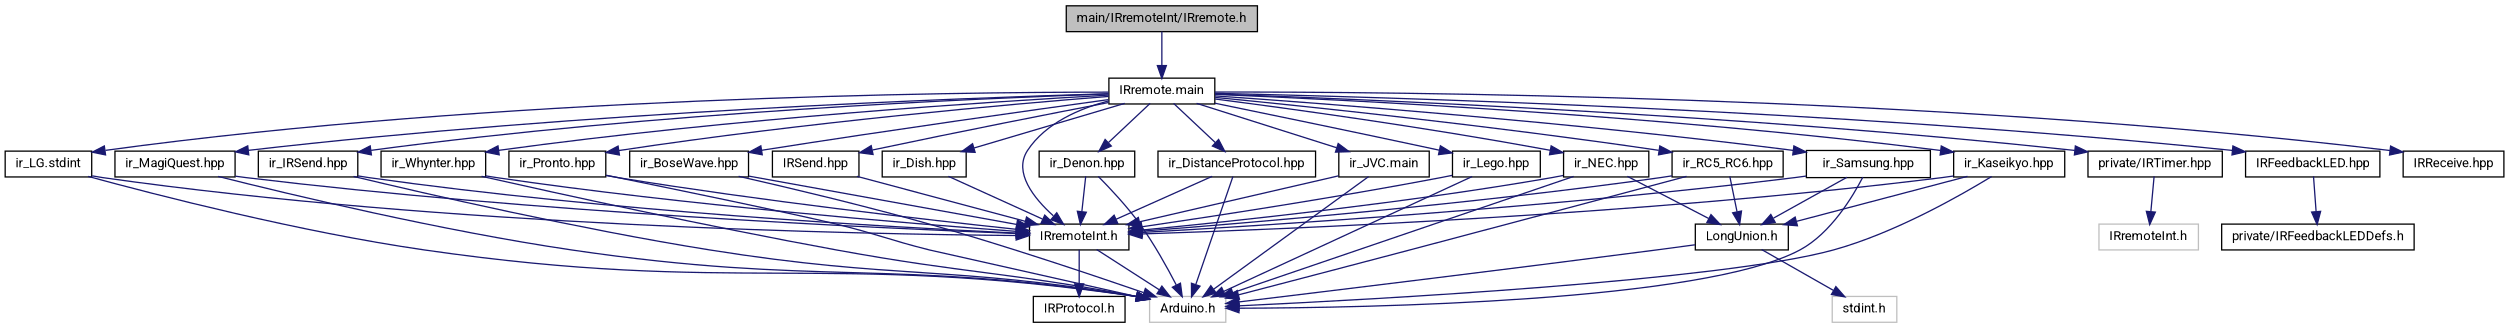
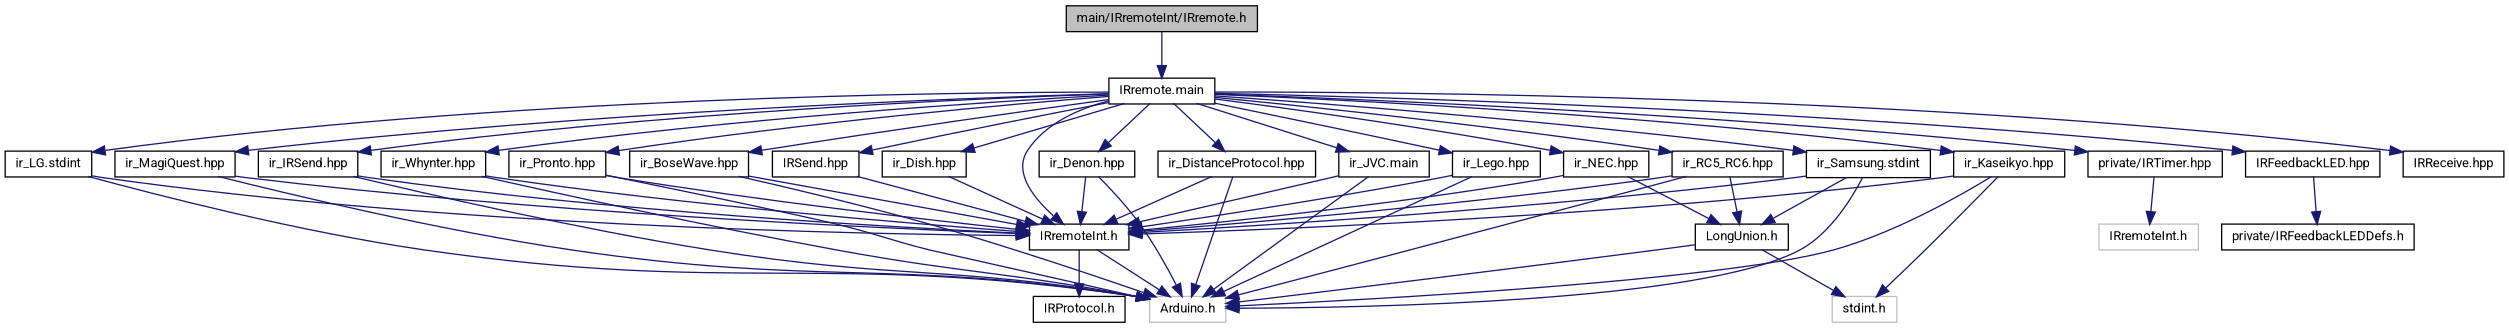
node "ir_Samsung.hpp": label "ir_Samsung.hpp" -> "ir_Samsung.stdint"
edge "ir_Kaseikyo.hpp" -> "LongUnion.h": now "ir_Kaseikyo.hpp" -> "stdint.h"
edge "ir_NEC.hpp" -> "Arduino.h": removed
